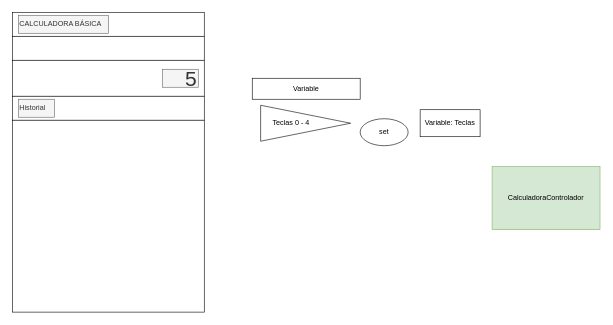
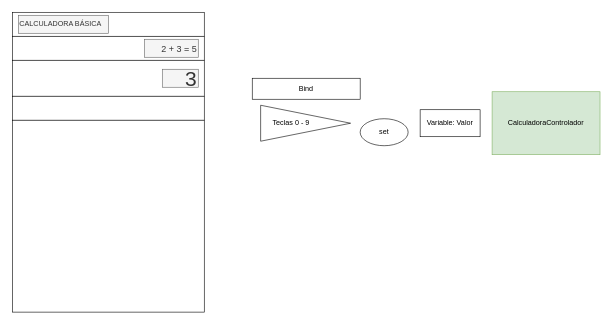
node "2 + 3 = 5": added
node "5": label "5" -> "3"
node "Variable": label "Variable" -> "Bind"
node "Historial": removed
node "Teclas 0 - 4": label "Teclas 0 - 4" -> "Teclas 0 - 9"
node "Variable: Teclas": label "Variable: Teclas" -> "Variable: Valor"
node "CalculadoraControlador": moved (546, 198) -> (546, 123)
